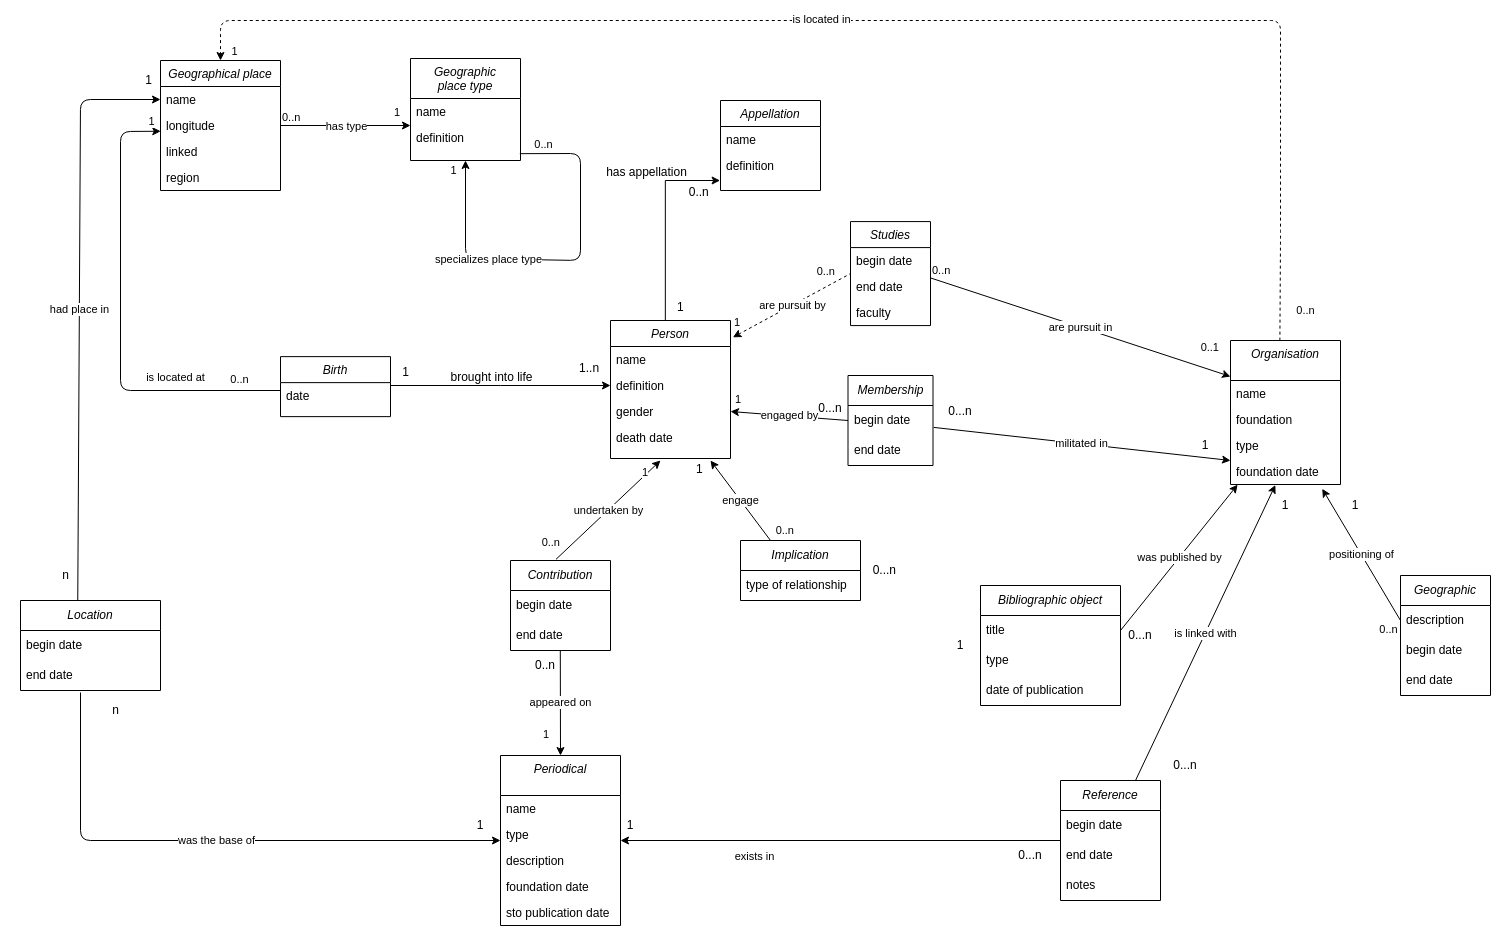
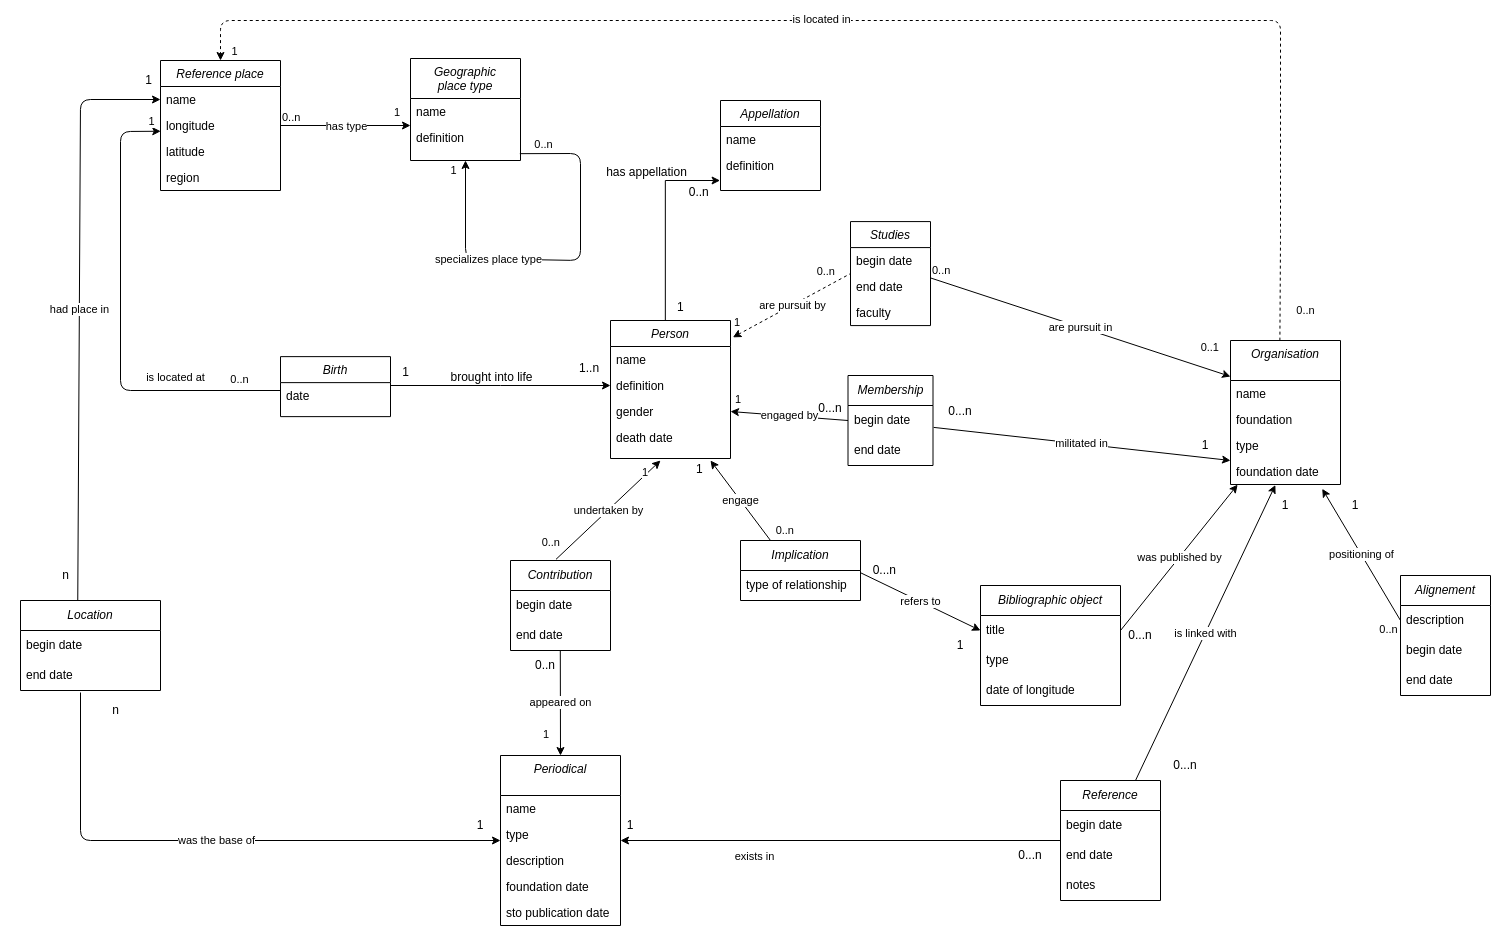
node "Geographical place": label "Geographical place" -> "Reference place"
node "linked": label "linked" -> "latitude"
node "Geographic": label "Geographic" -> "Alignement"
edge "type of relationship" -> "title": added, label "refers to"
node "date of publication": label "date of publication" -> "date of longitude"
